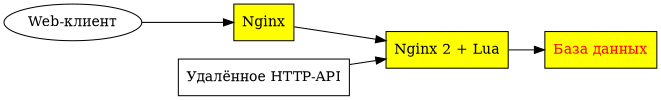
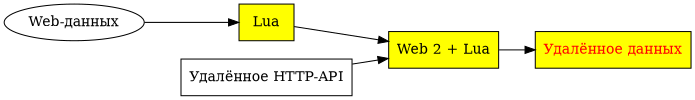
node "Web-клиент": label "Web-клиент" -> "Web-данных"
node "Nginx": label "Nginx" -> "Lua"
node "Nginx 2 + Lua": label "Nginx 2 + Lua" -> "Web 2 + Lua"
node "База данных": label "База данных" -> "Удалённое данных"
